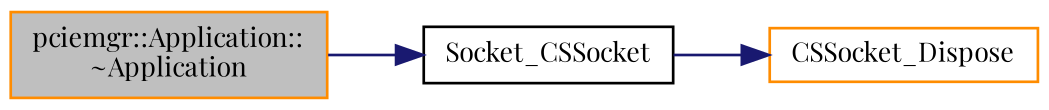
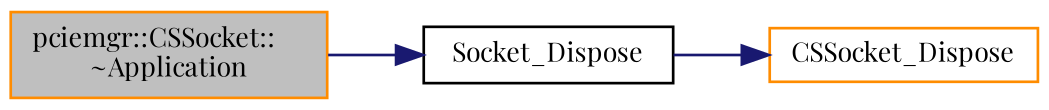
node "pciemgr::Application:: ~Application": label "pciemgr::Application:: ~Application" -> "pciemgr::CSSocket:: ~Application"
node "Socket_CSSocket": label "Socket_CSSocket" -> "Socket_Dispose"
